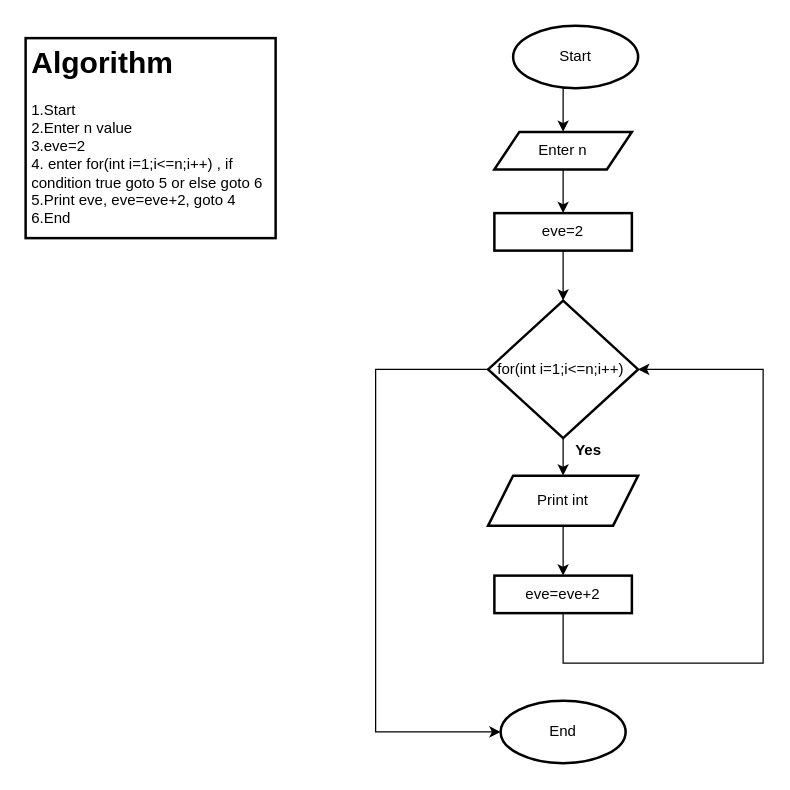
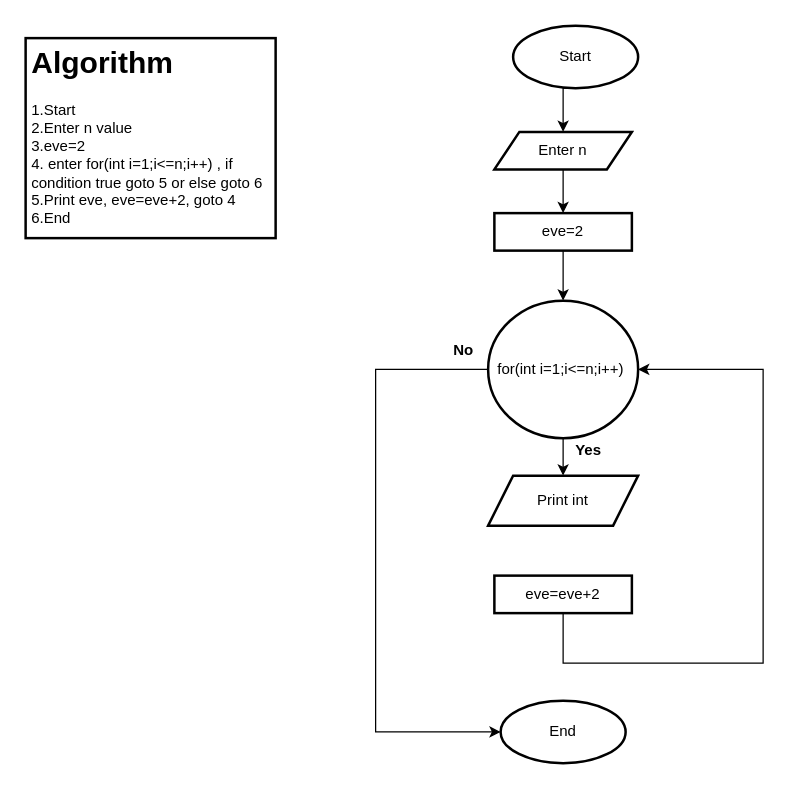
node "No": added
node "for(int i=1;i<=n;i++)": shape diamond -> ellipse
edge "Print int" -> "eve=eve+2": removed
